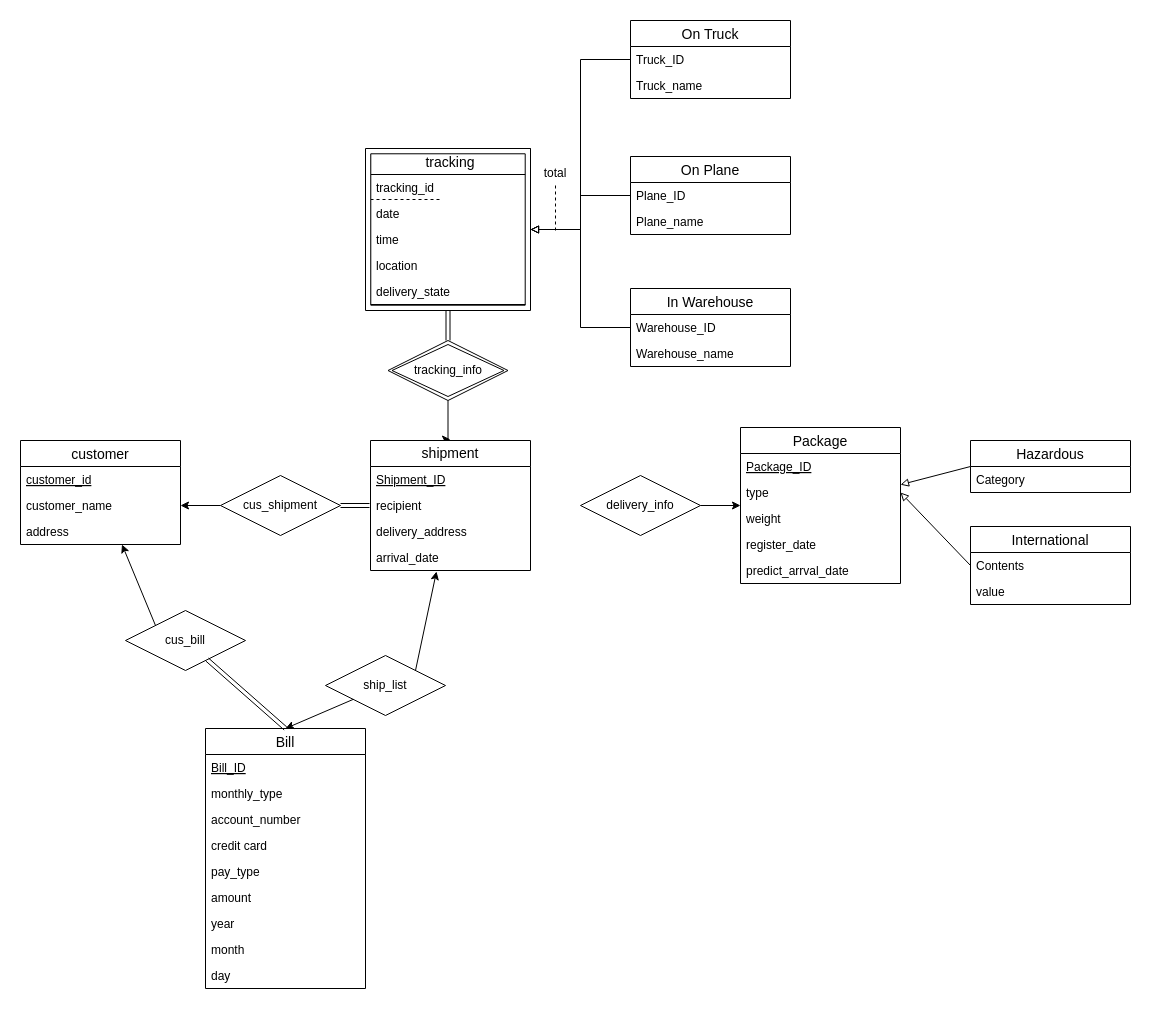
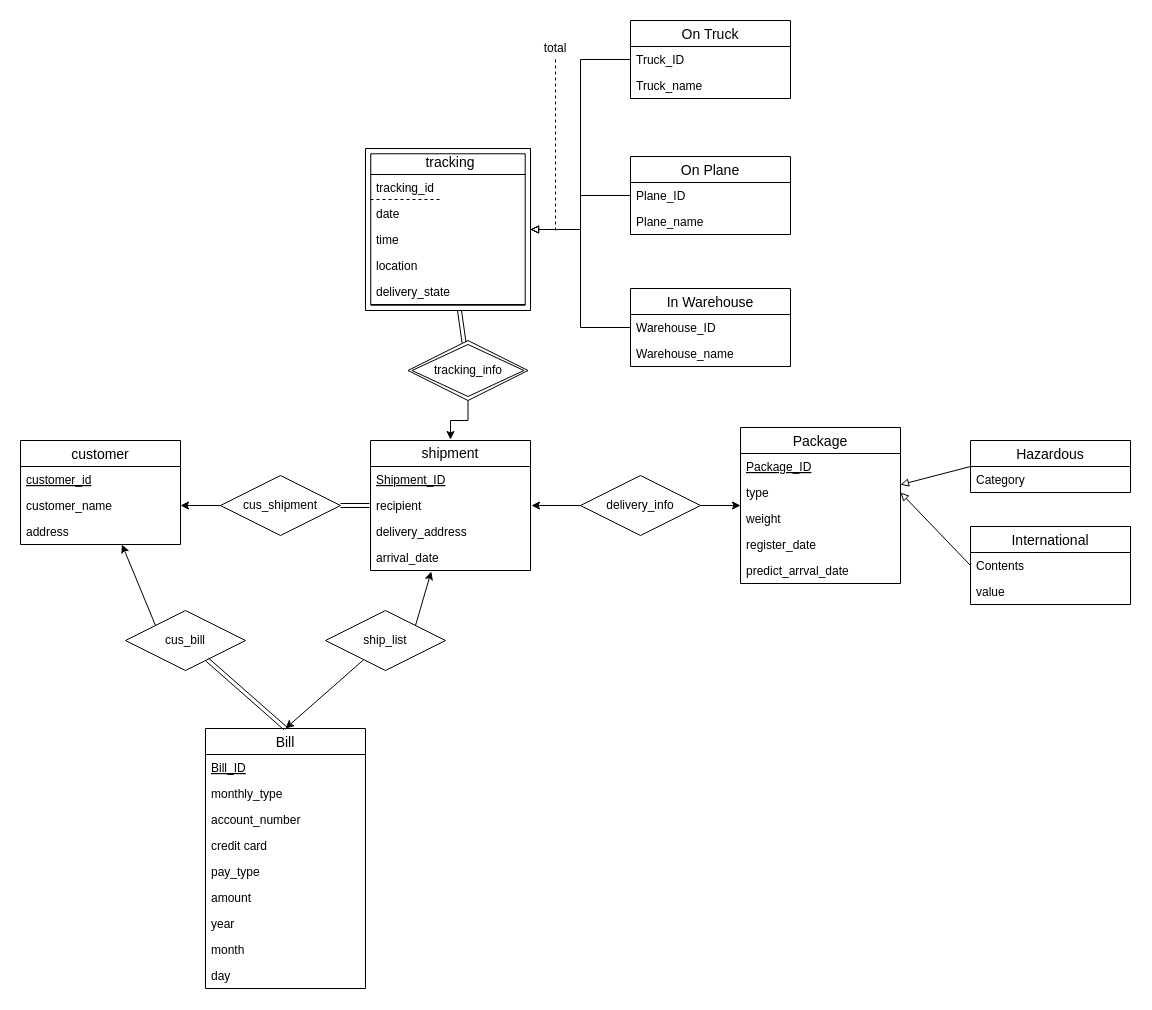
node "total": moved (556, 174) -> (556, 49)
node "tracking_info": moved (448, 371) -> (468, 371)
edge "delivery_info" -> "shipment": added
node "ship_list": moved (386, 686) -> (386, 641)
